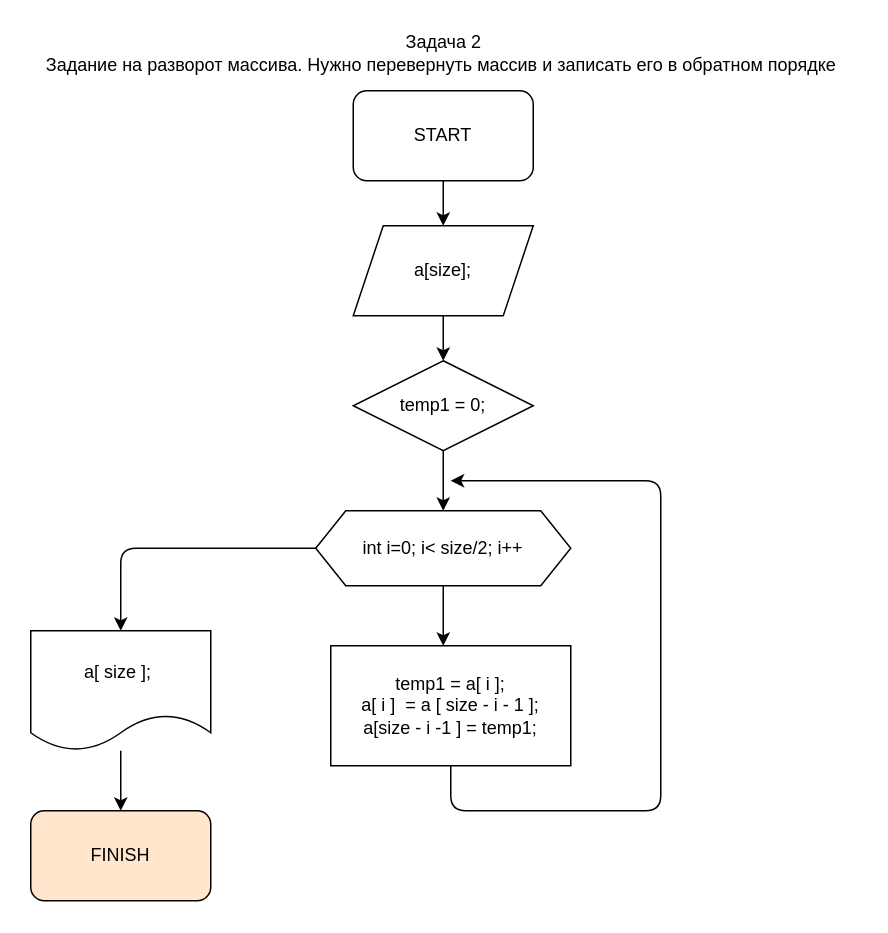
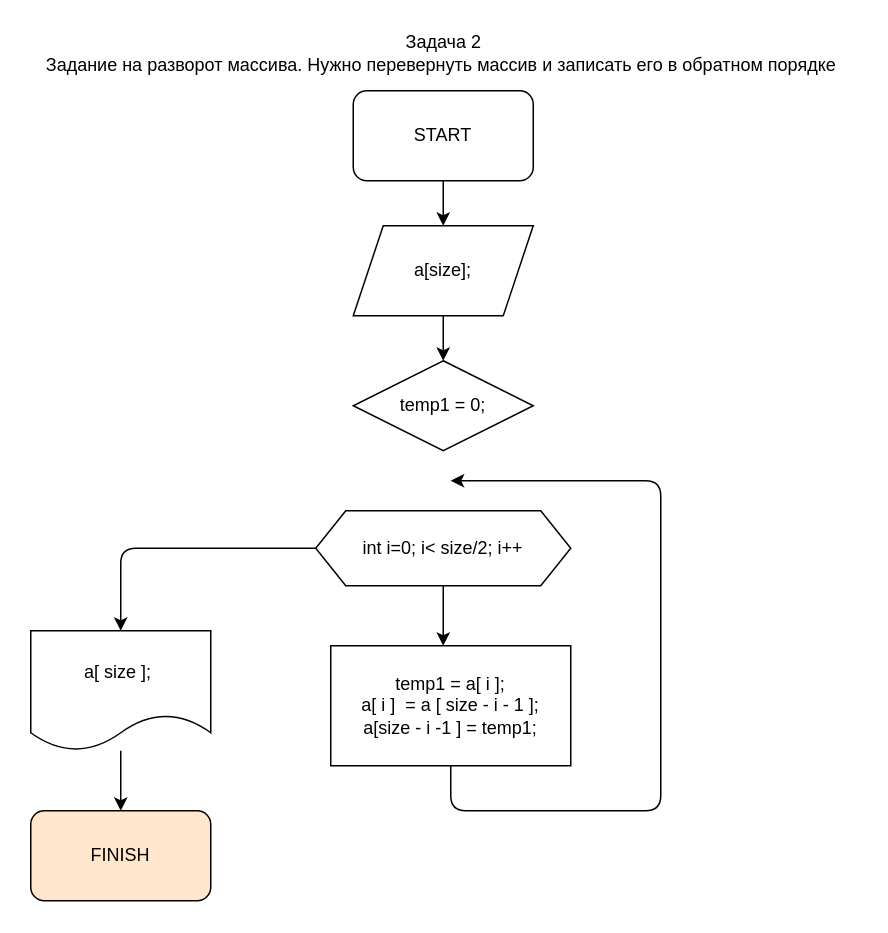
edge "temp1 = 0;" -> "int i=0; i< size/2; i++": removed
